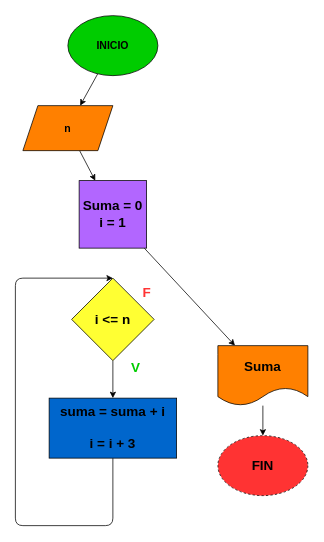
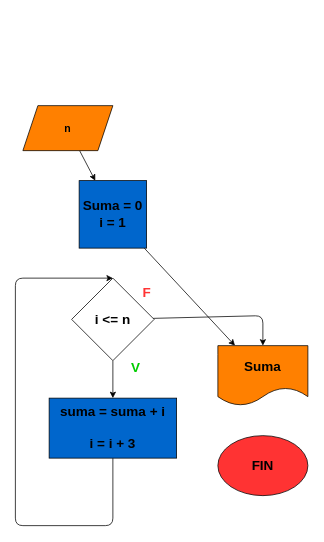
node "INICIO": removed
edge "INICIO" -> "n": removed
node "Suma = 0 i = 1": fillcolor #b266ff -> #0066cc
edge "i <= n" -> "Suma": added
node "i <= n": fillcolor #ffff33 -> #ffffff
edge "Suma" -> "FIN": removed
node "FIN": style dashed -> solid
